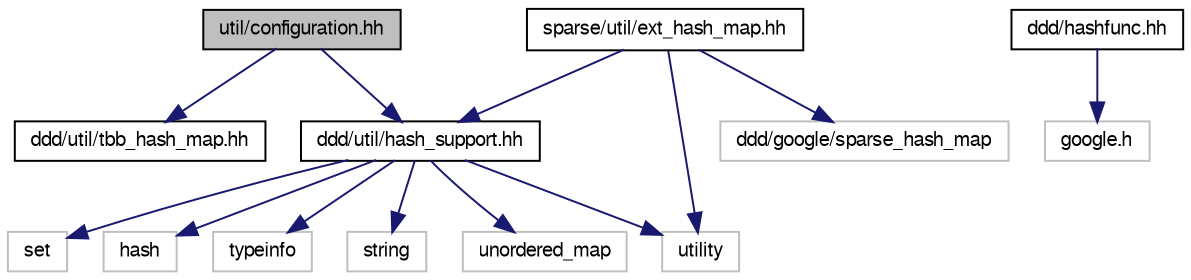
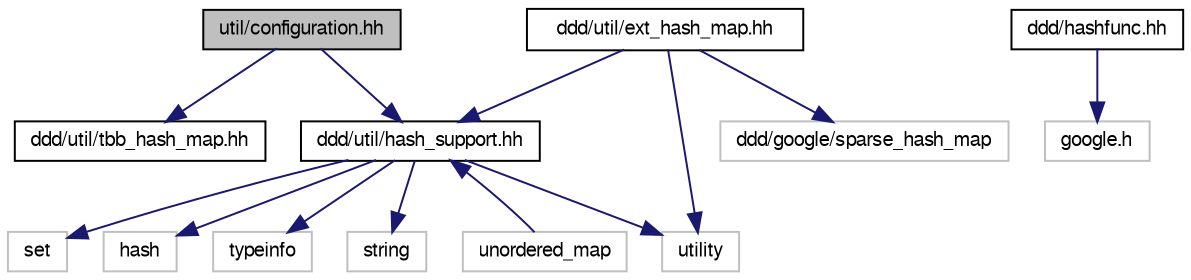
node "sparse/util/ext_hash_map.hh": label "sparse/util/ext_hash_map.hh" -> "ddd/util/ext_hash_map.hh"
edge "ddd/util/hash_support.hh" -> "unordered_map": reversed
